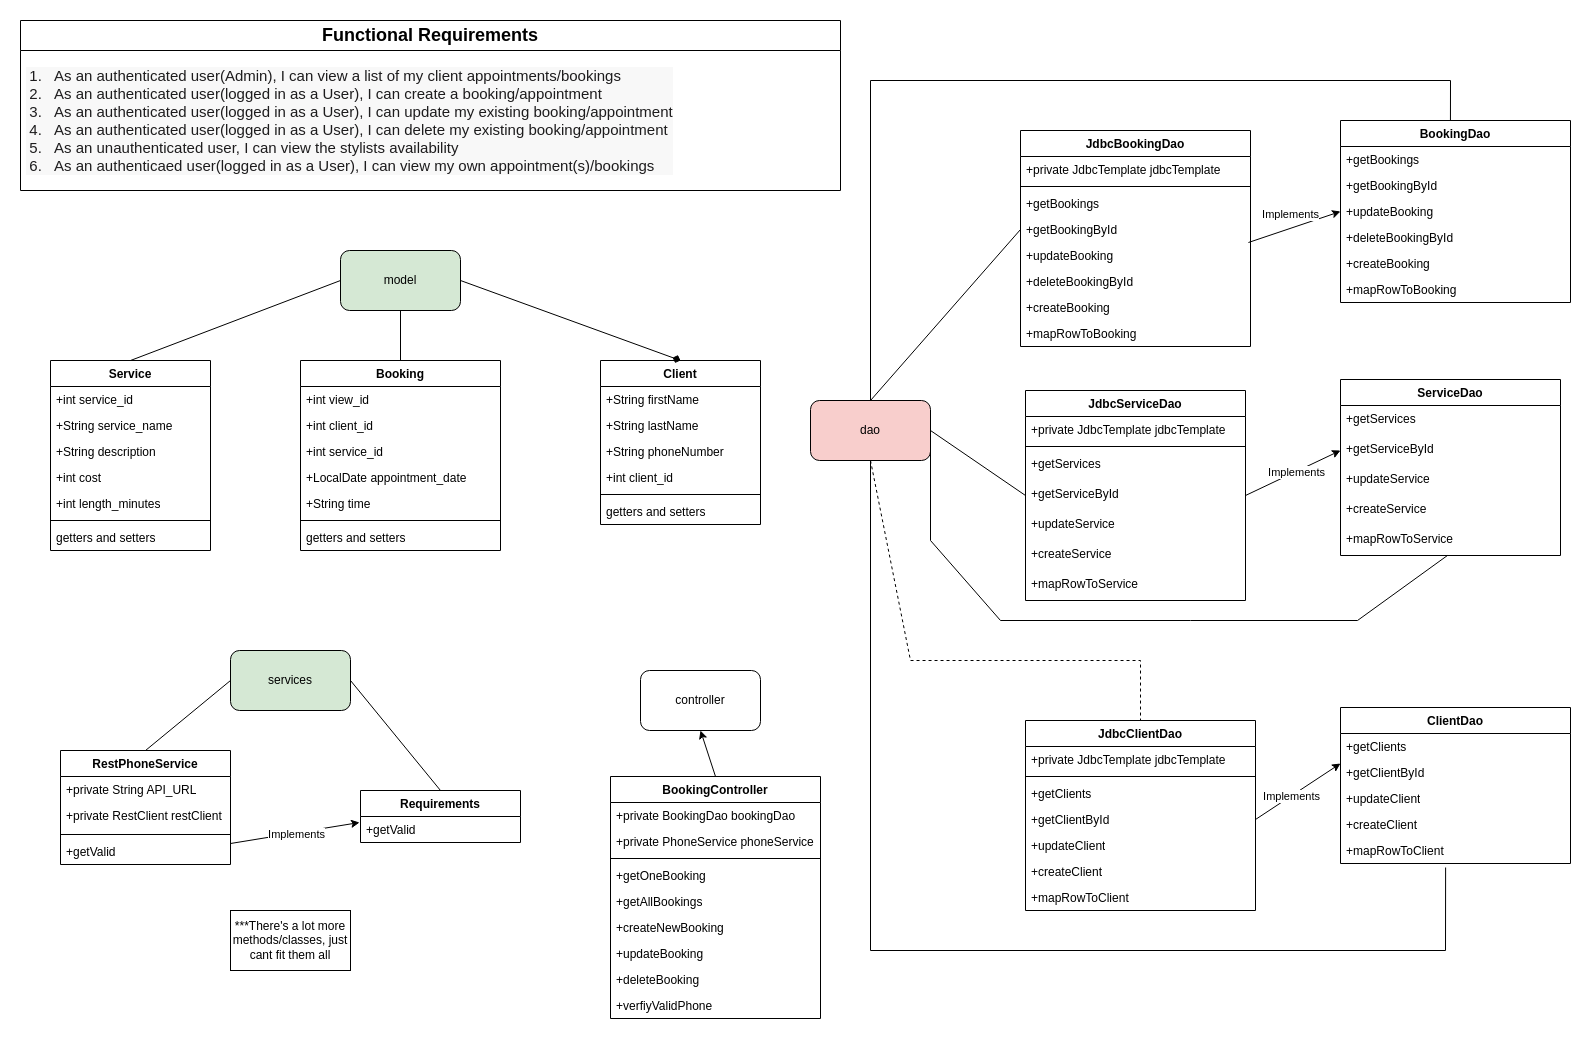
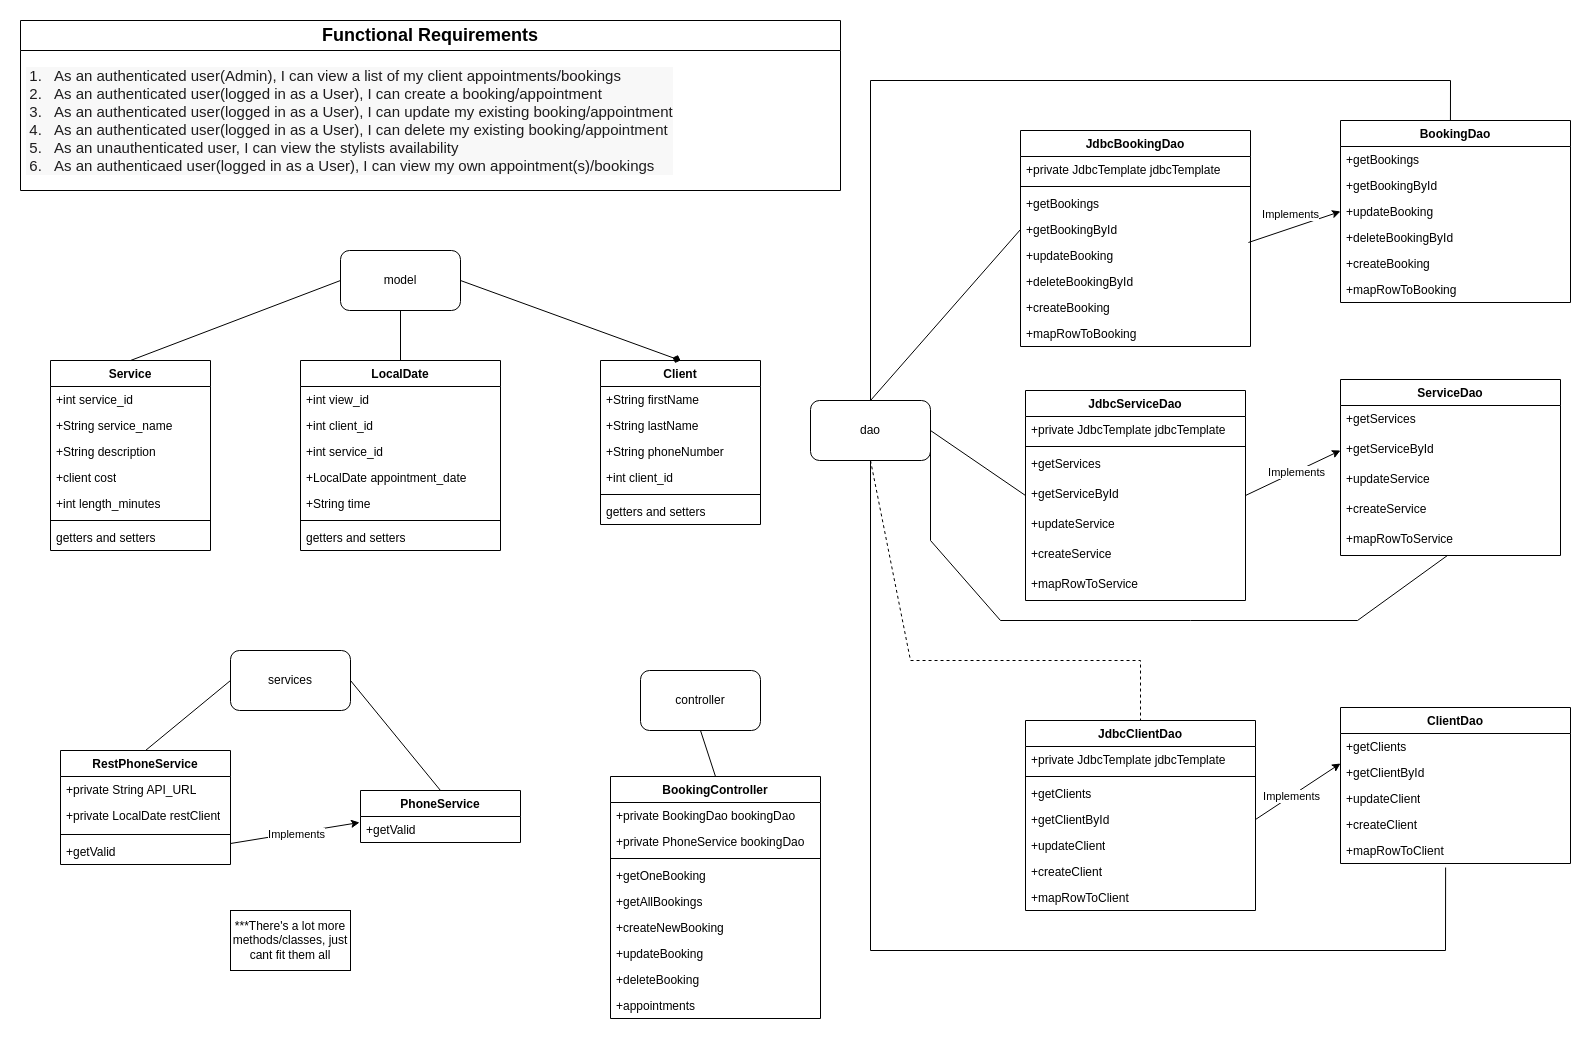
node "model": fillcolor #d5e8d4 -> #ffffff
node "Booking": label "Booking" -> "LocalDate"
node "dao": fillcolor #f8cecc -> #ffffff
node "+int cost": label "+int cost" -> "+client cost"
node "services": fillcolor #d5e8d4 -> #ffffff
edge "BookingController" -> "controller": arrowhead classic -> none
node "Requirements": label "Requirements" -> "PhoneService"
node "+private RestClient restClient": label "+private RestClient restClient" -> "+private LocalDate restClient"
node "+private PhoneService phoneService": label "+private PhoneService phoneService" -> "+private PhoneService bookingDao"
node "+verfiyValidPhone": label "+verfiyValidPhone" -> "+appointments"
